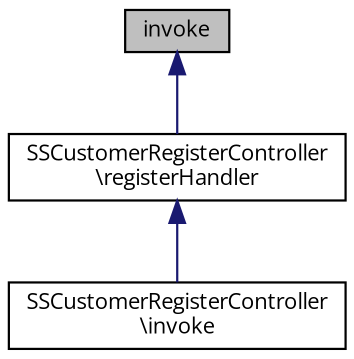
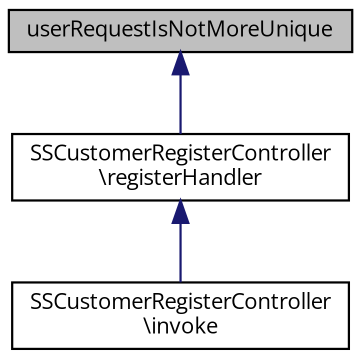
node "invoke": label "invoke" -> "userRequestIsNotMoreUnique"
